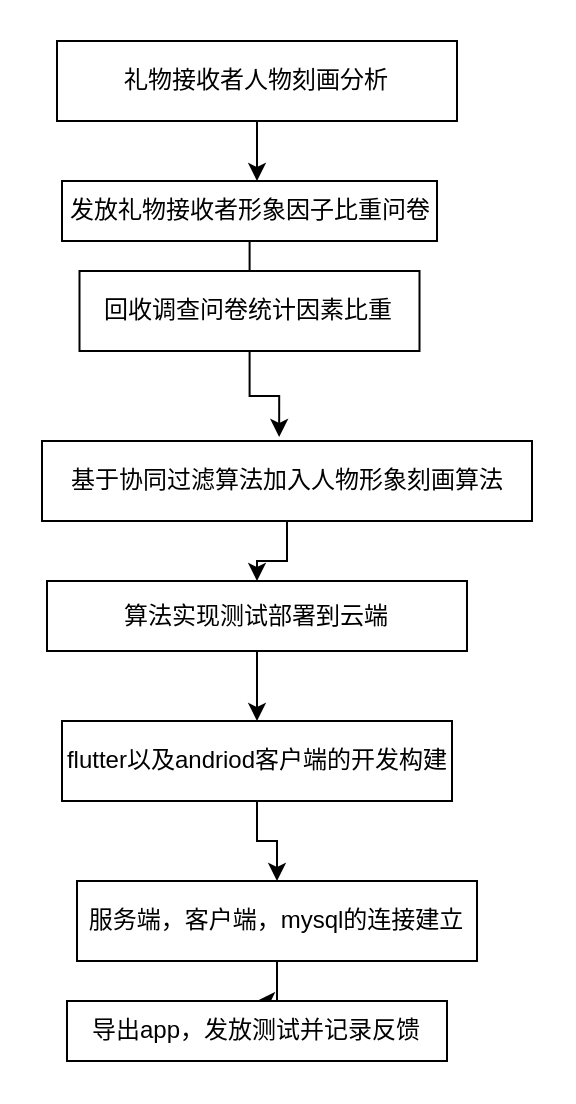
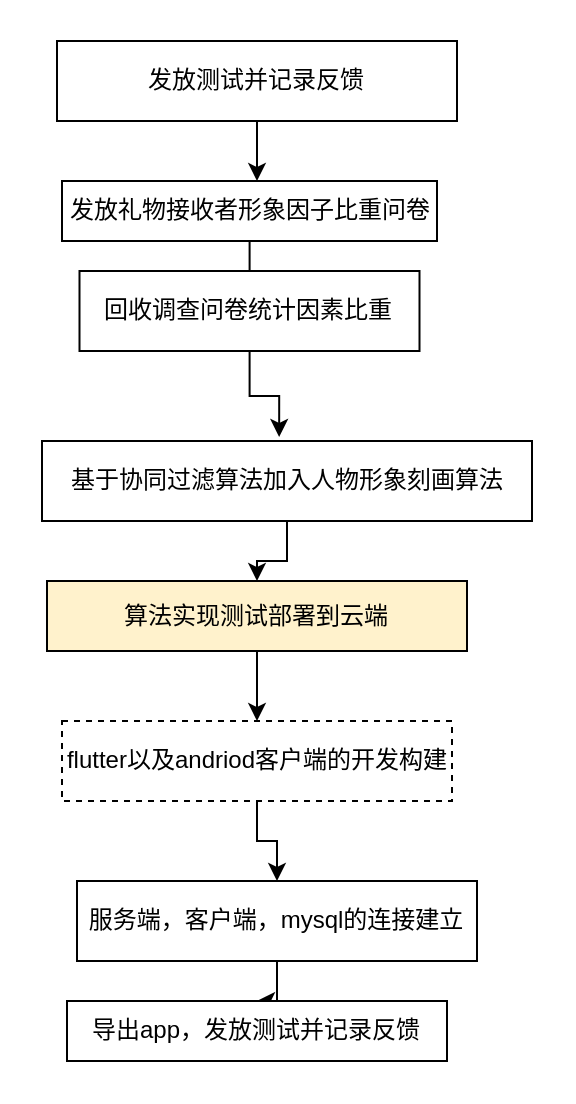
node "礼物接收者人物刻画分析": label "礼物接收者人物刻画分析" -> "发放测试并记录反馈"
node "算法实现测试部署到云端": fillcolor #ffffff -> #fff2cc
node "flutter以及andriod客户端的开发构建": style solid -> dashed
